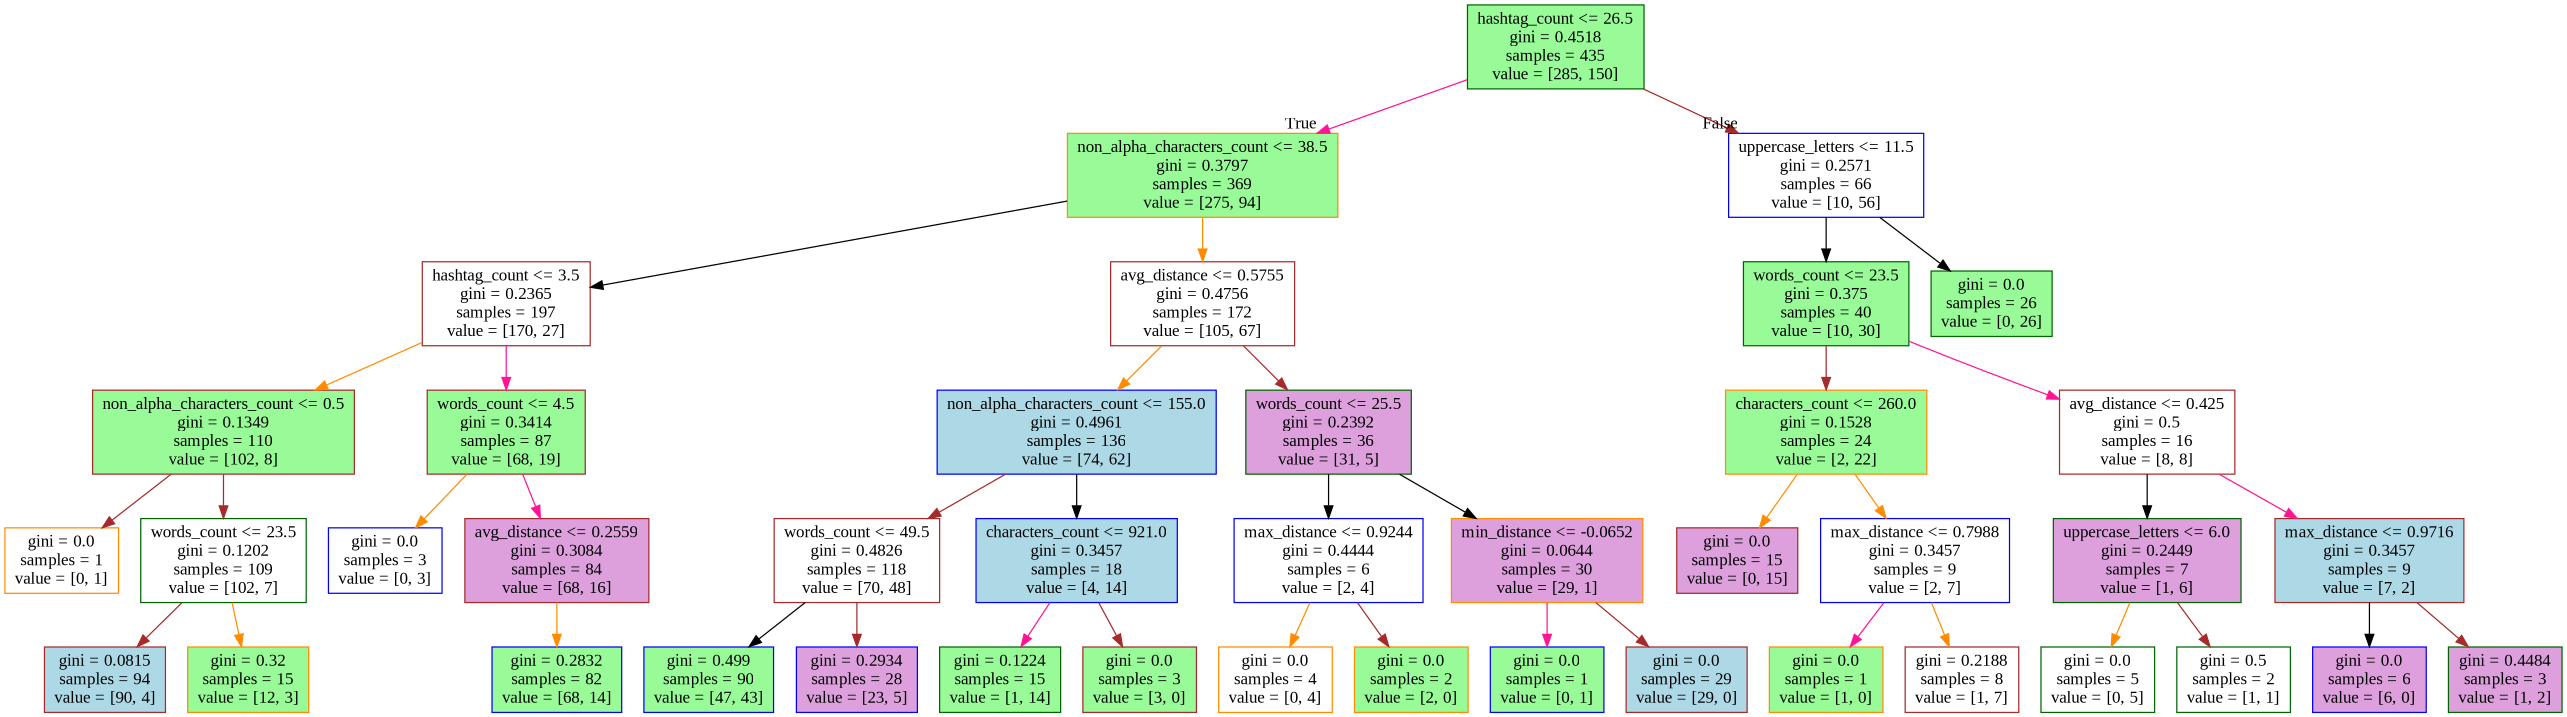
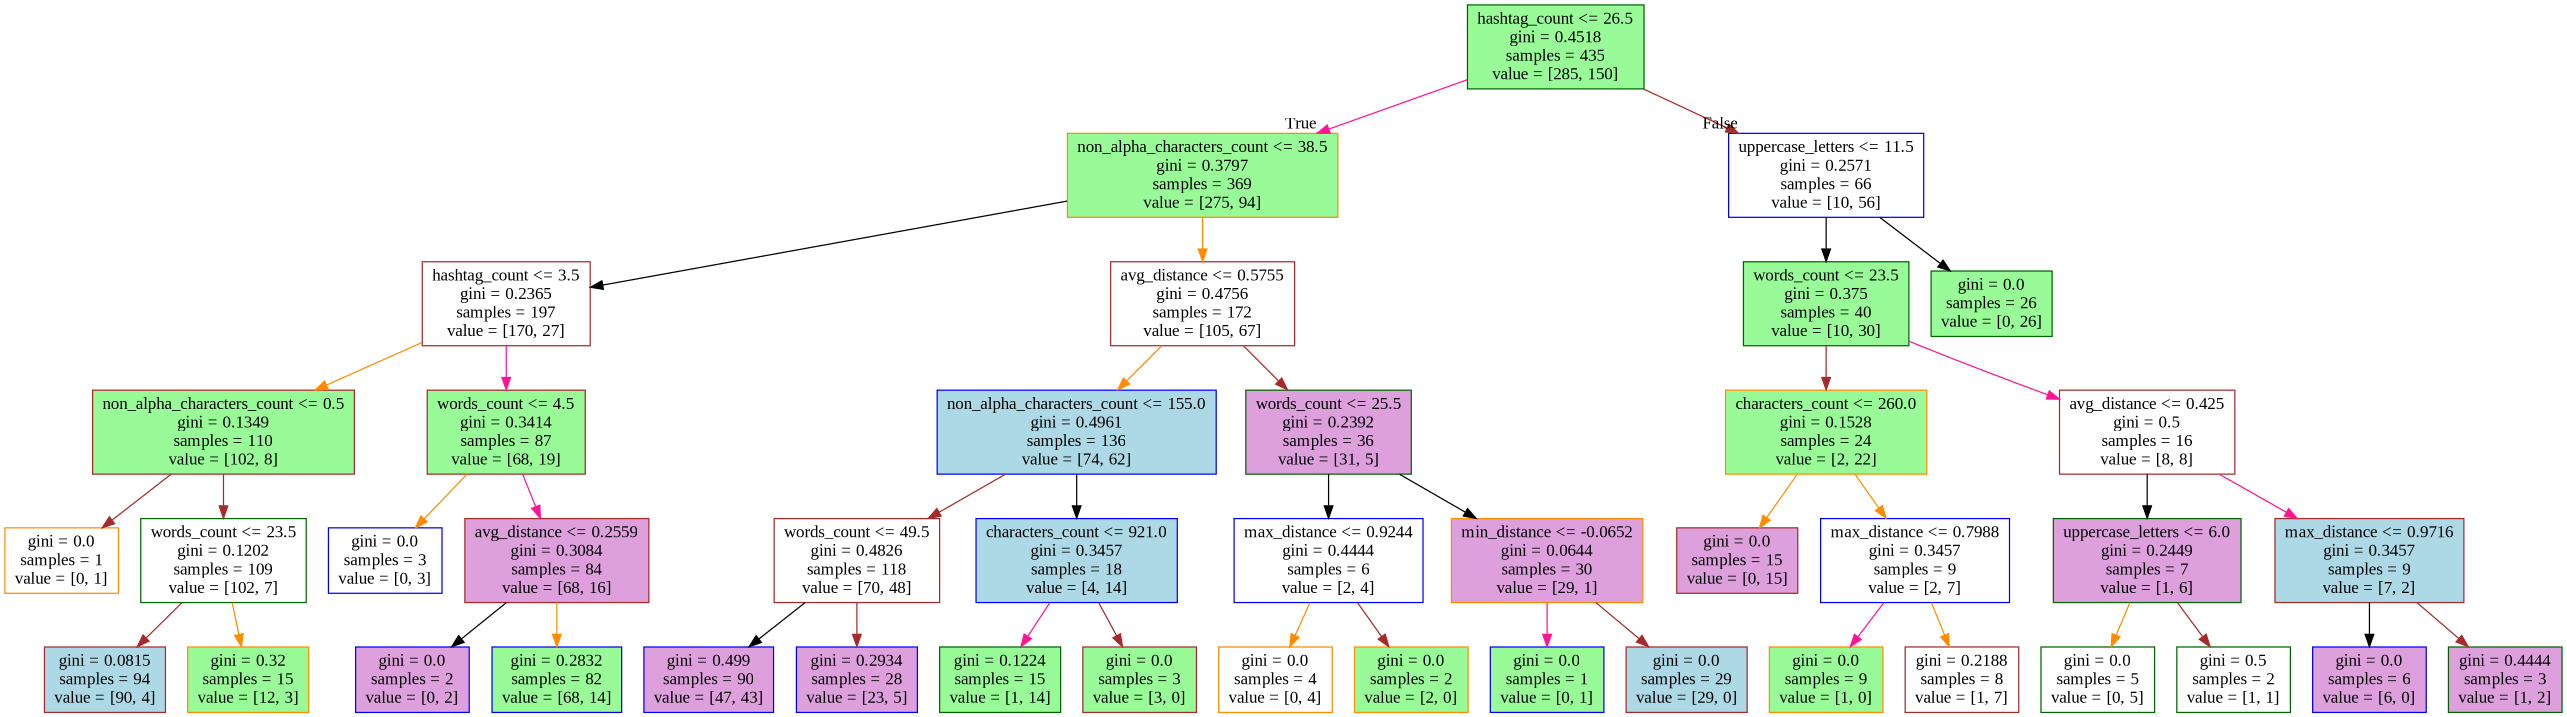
node "gini = 0.0 samples = 2 value = [0, 2]": added
node "gini = 0.499 samples = 90 value = [47, 43]": fillcolor palegreen -> plum
node "gini = 0.0 samples = 1 value = [1, 0]": label "gini = 0.0 samples = 1 value = [1, 0]" -> "gini = 0.0 samples = 9 value = [1, 0]"
node "gini = 0.4484 samples = 3 value = [1, 2]": label "gini = 0.4484 samples = 3 value = [1, 2]" -> "gini = 0.4444 samples = 3 value = [1, 2]"
